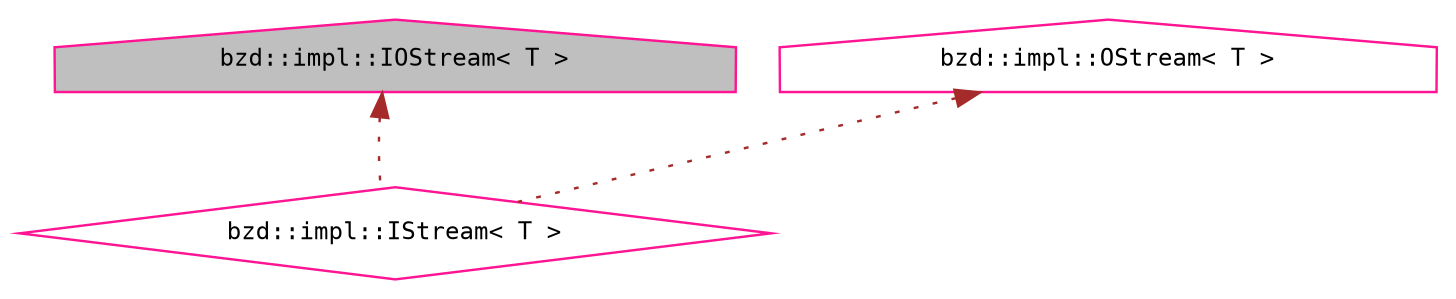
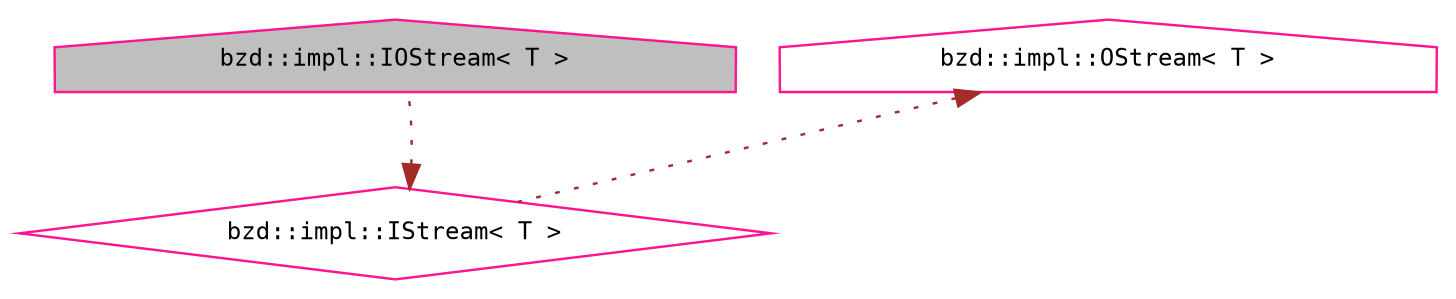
edge "bzd::impl::IStream< T >" -> "bzd::impl::IOStream< T >": reversed
